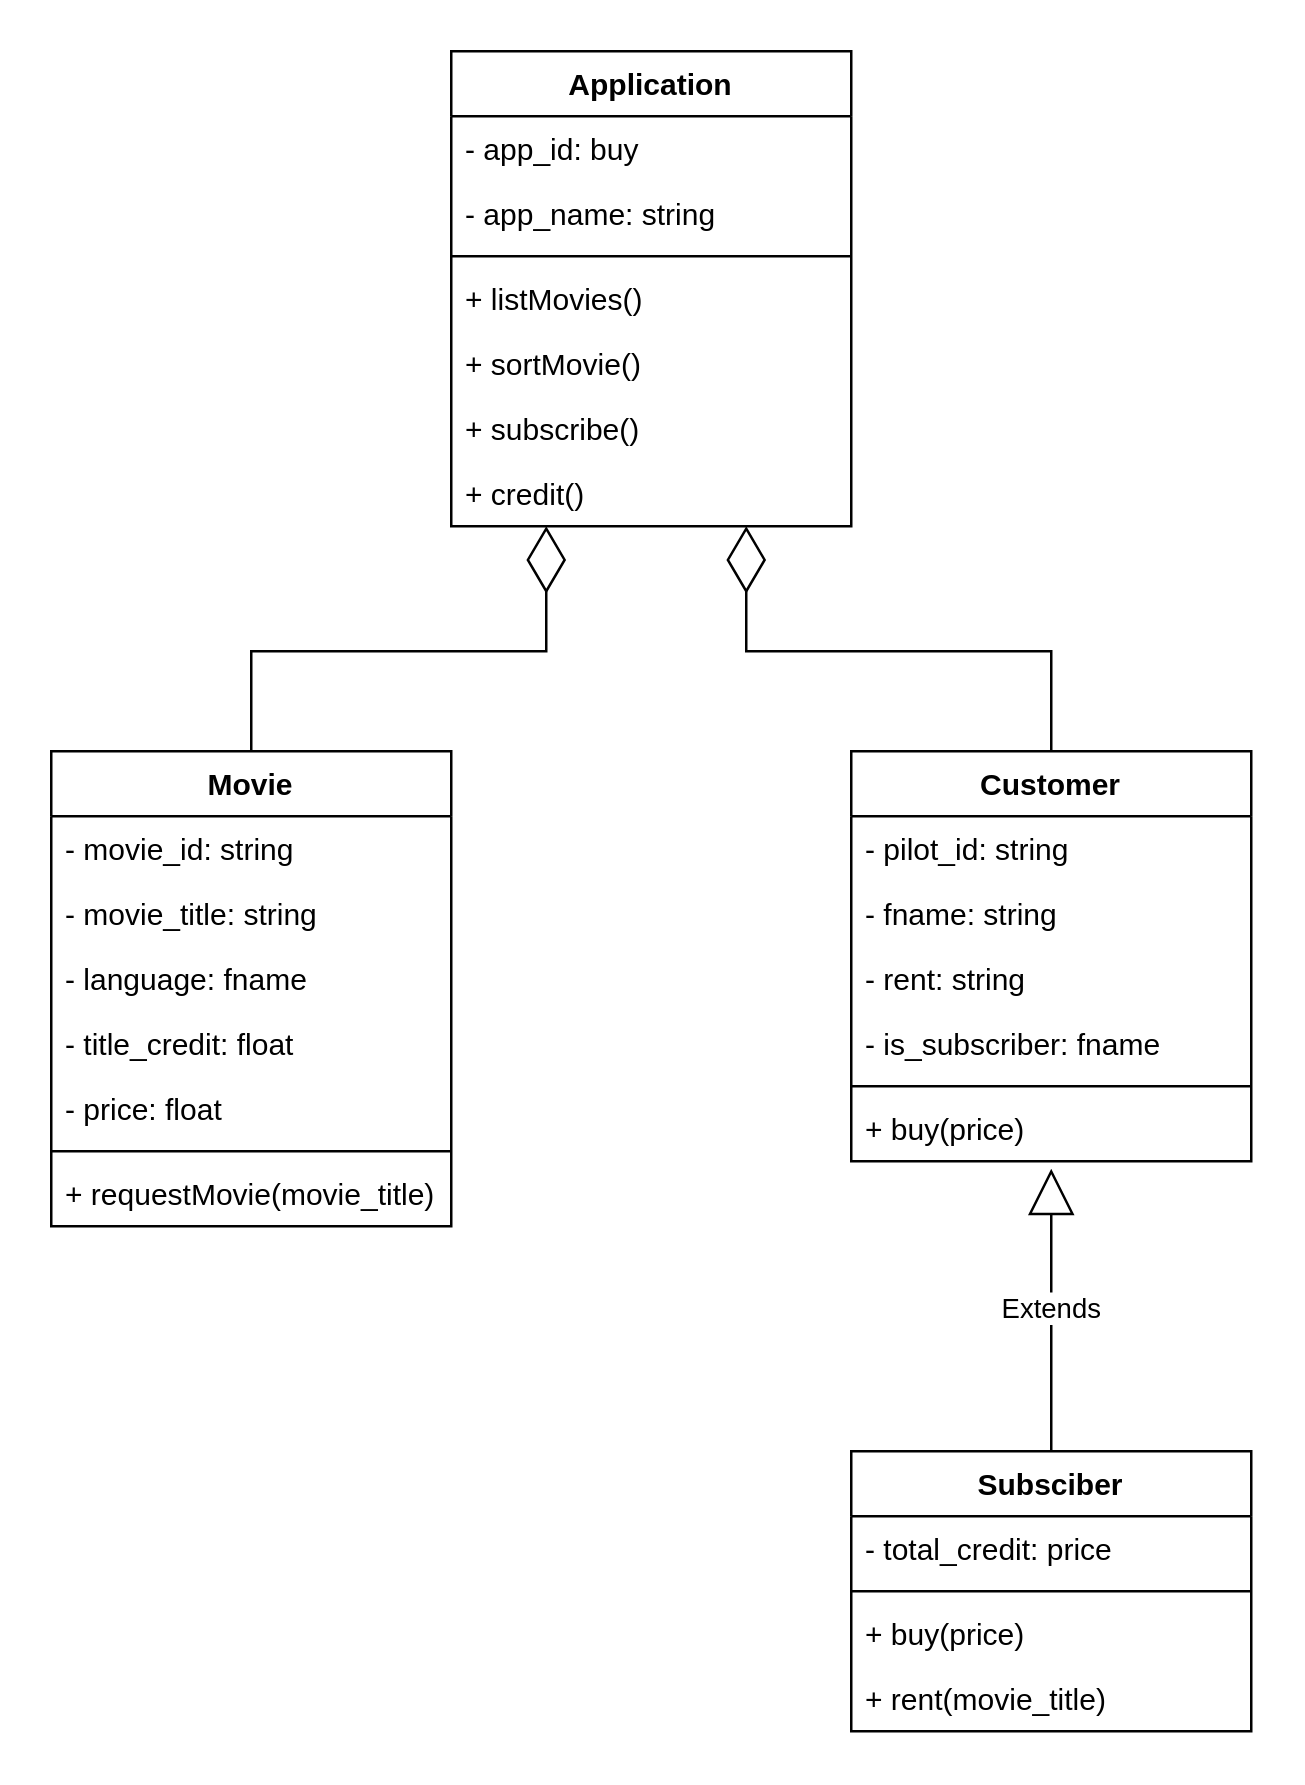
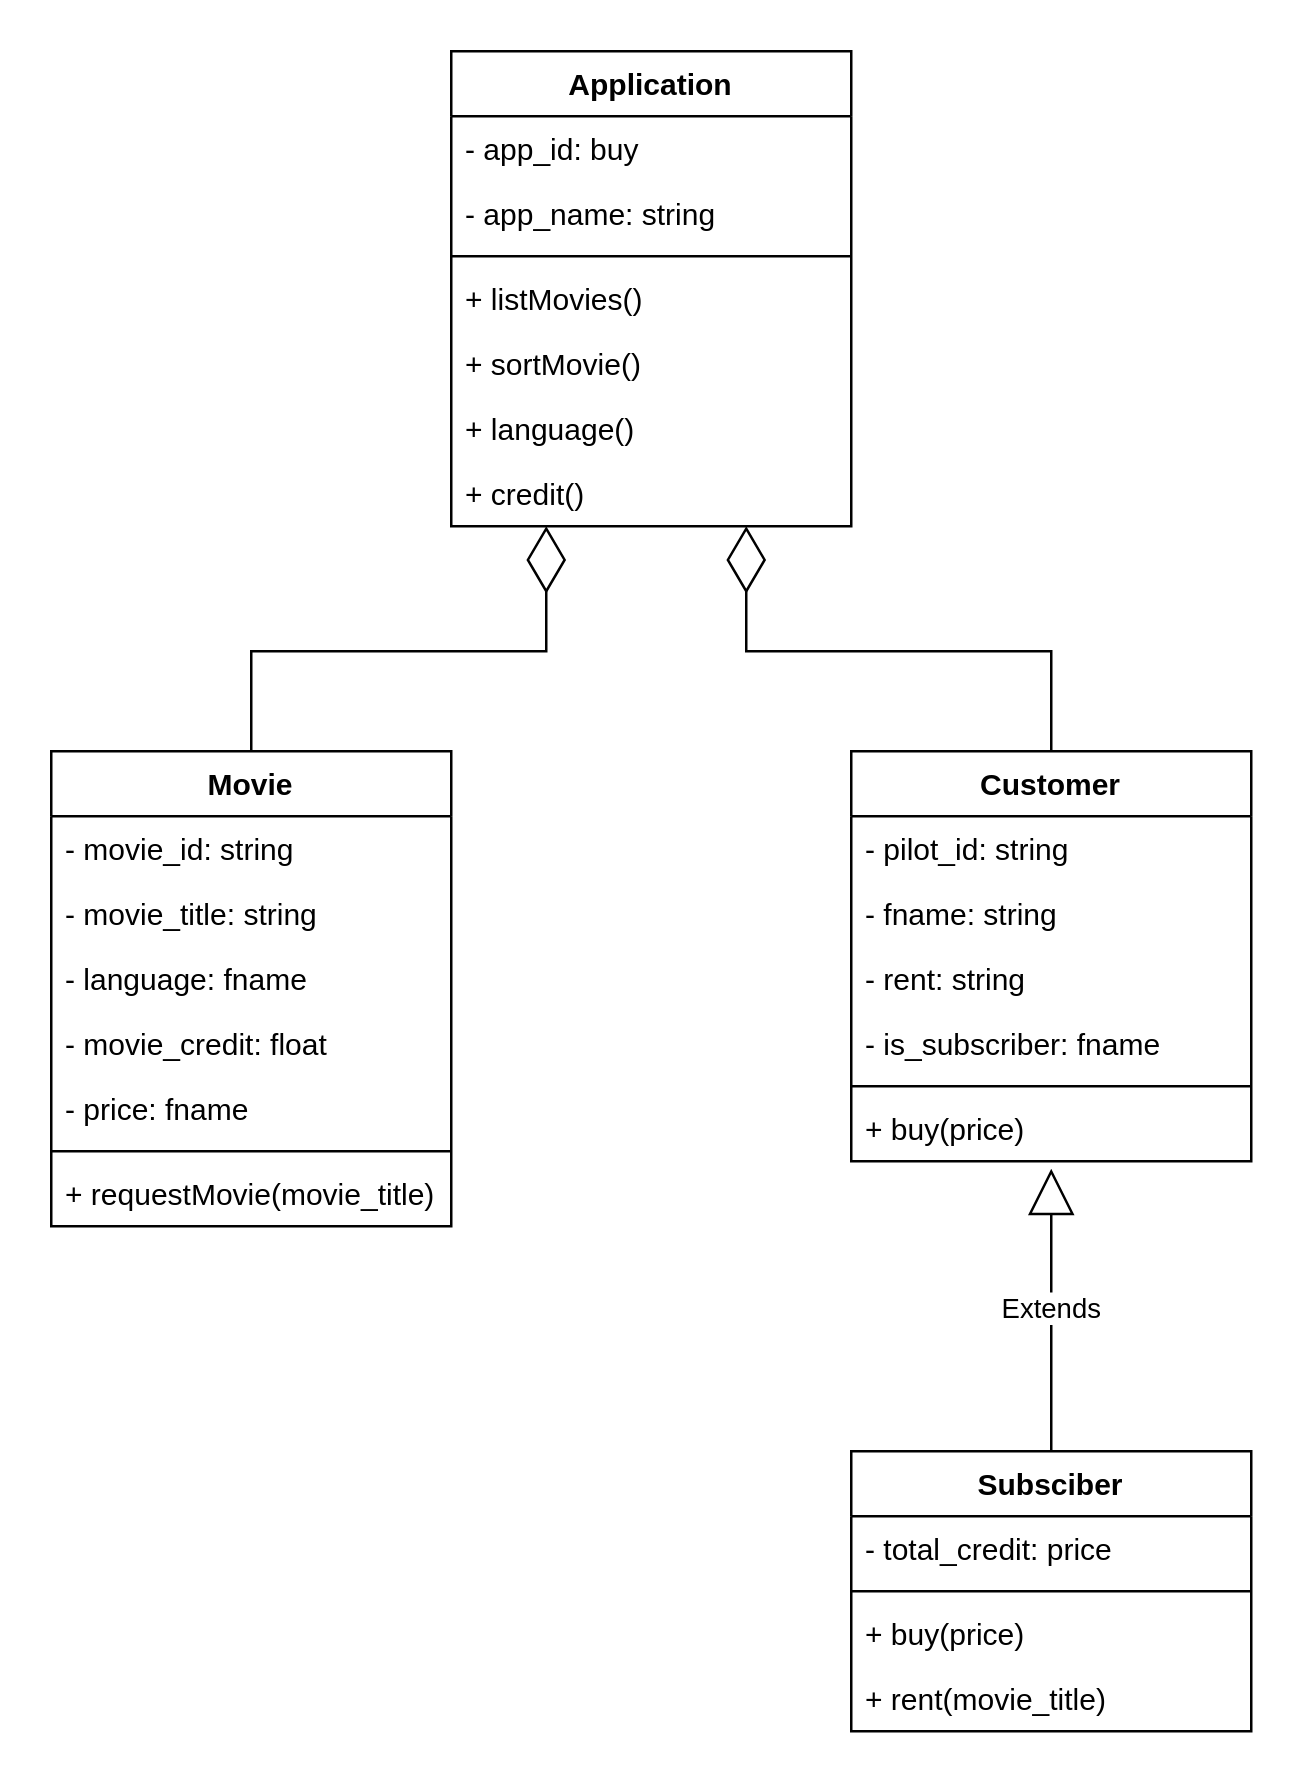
node "+ subscribe()": label "+ subscribe()" -> "+ language()"
node "- title_credit: float": label "- title_credit: float" -> "- movie_credit: float"
node "- price: float": label "- price: float" -> "- price: fname"
